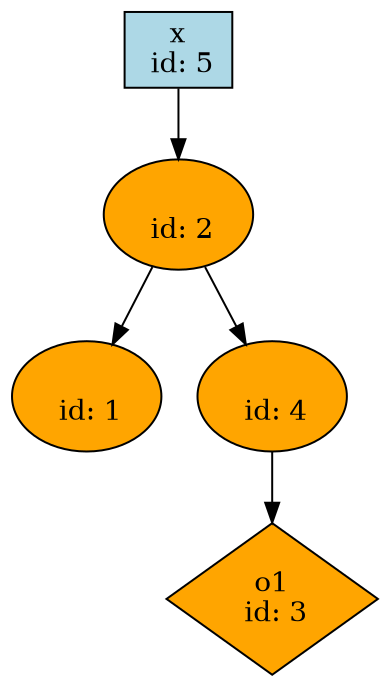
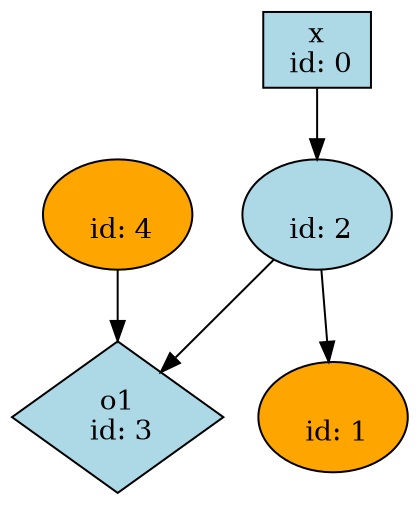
node "x id: 5": label "x id: 5" -> "x id: 0"
node "id: 2": fillcolor orange -> lightblue
edge "id: 2" -> "id: 4": now "id: 2" -> "o1 id: 3"
node "o1 id: 3": fillcolor orange -> lightblue
